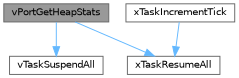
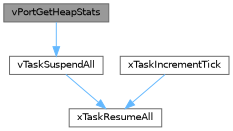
edge "vPortGetHeapStats" -> "xTaskResumeAll": now "vTaskSuspendAll" -> "xTaskResumeAll"
